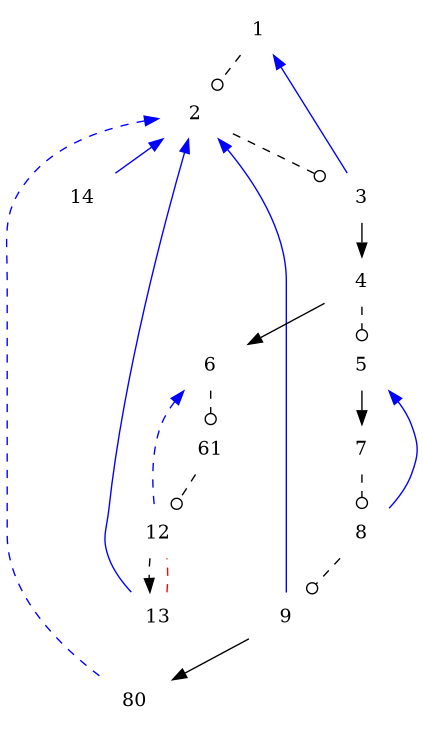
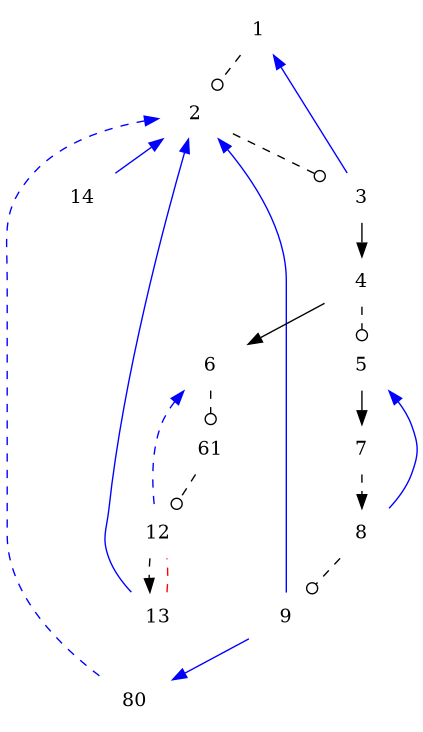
edge "7" -> "8": arrowhead odot -> normal
edge "9" -> "80": color black -> blue
